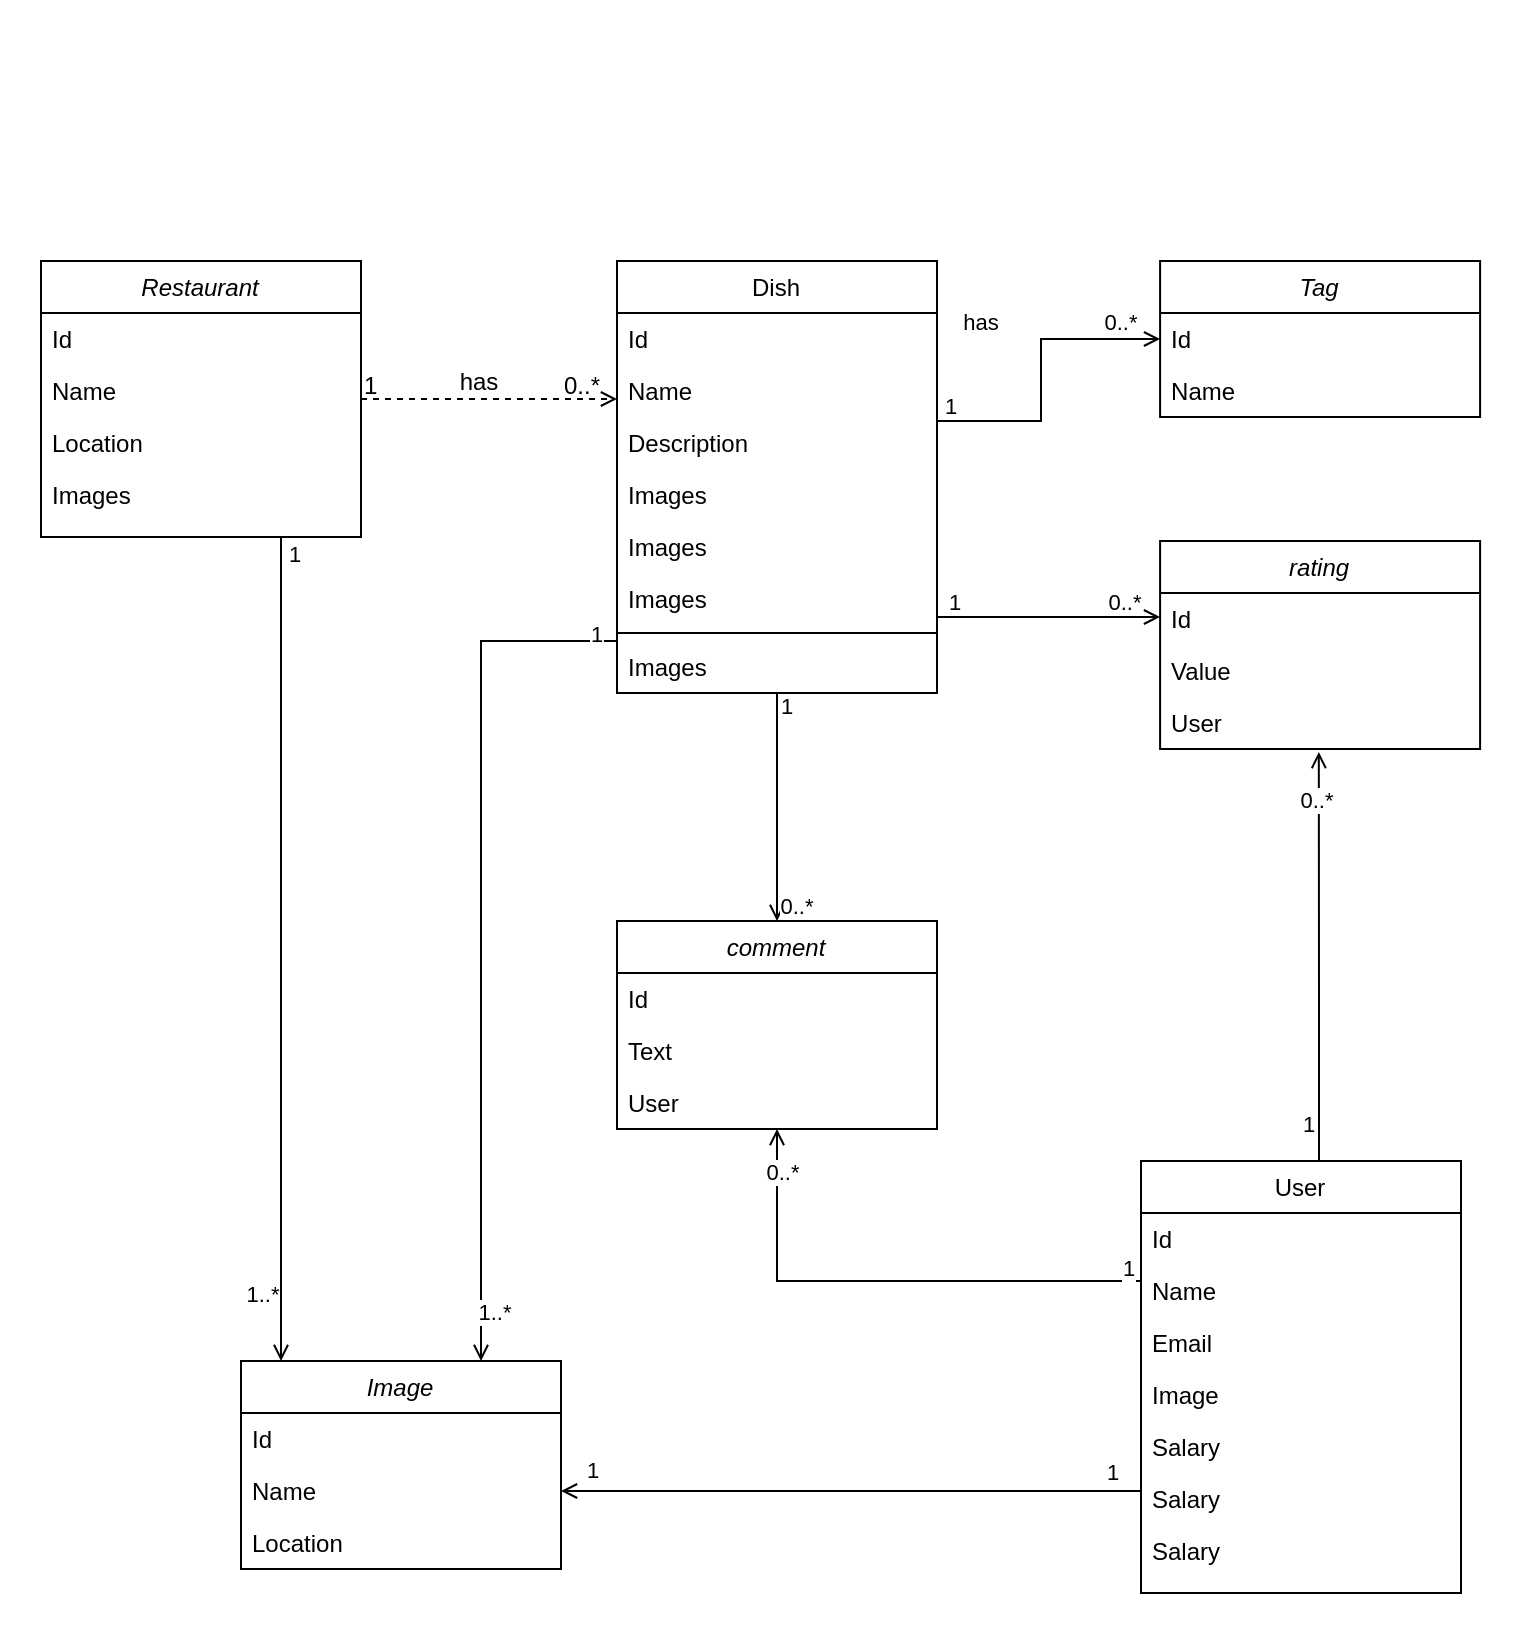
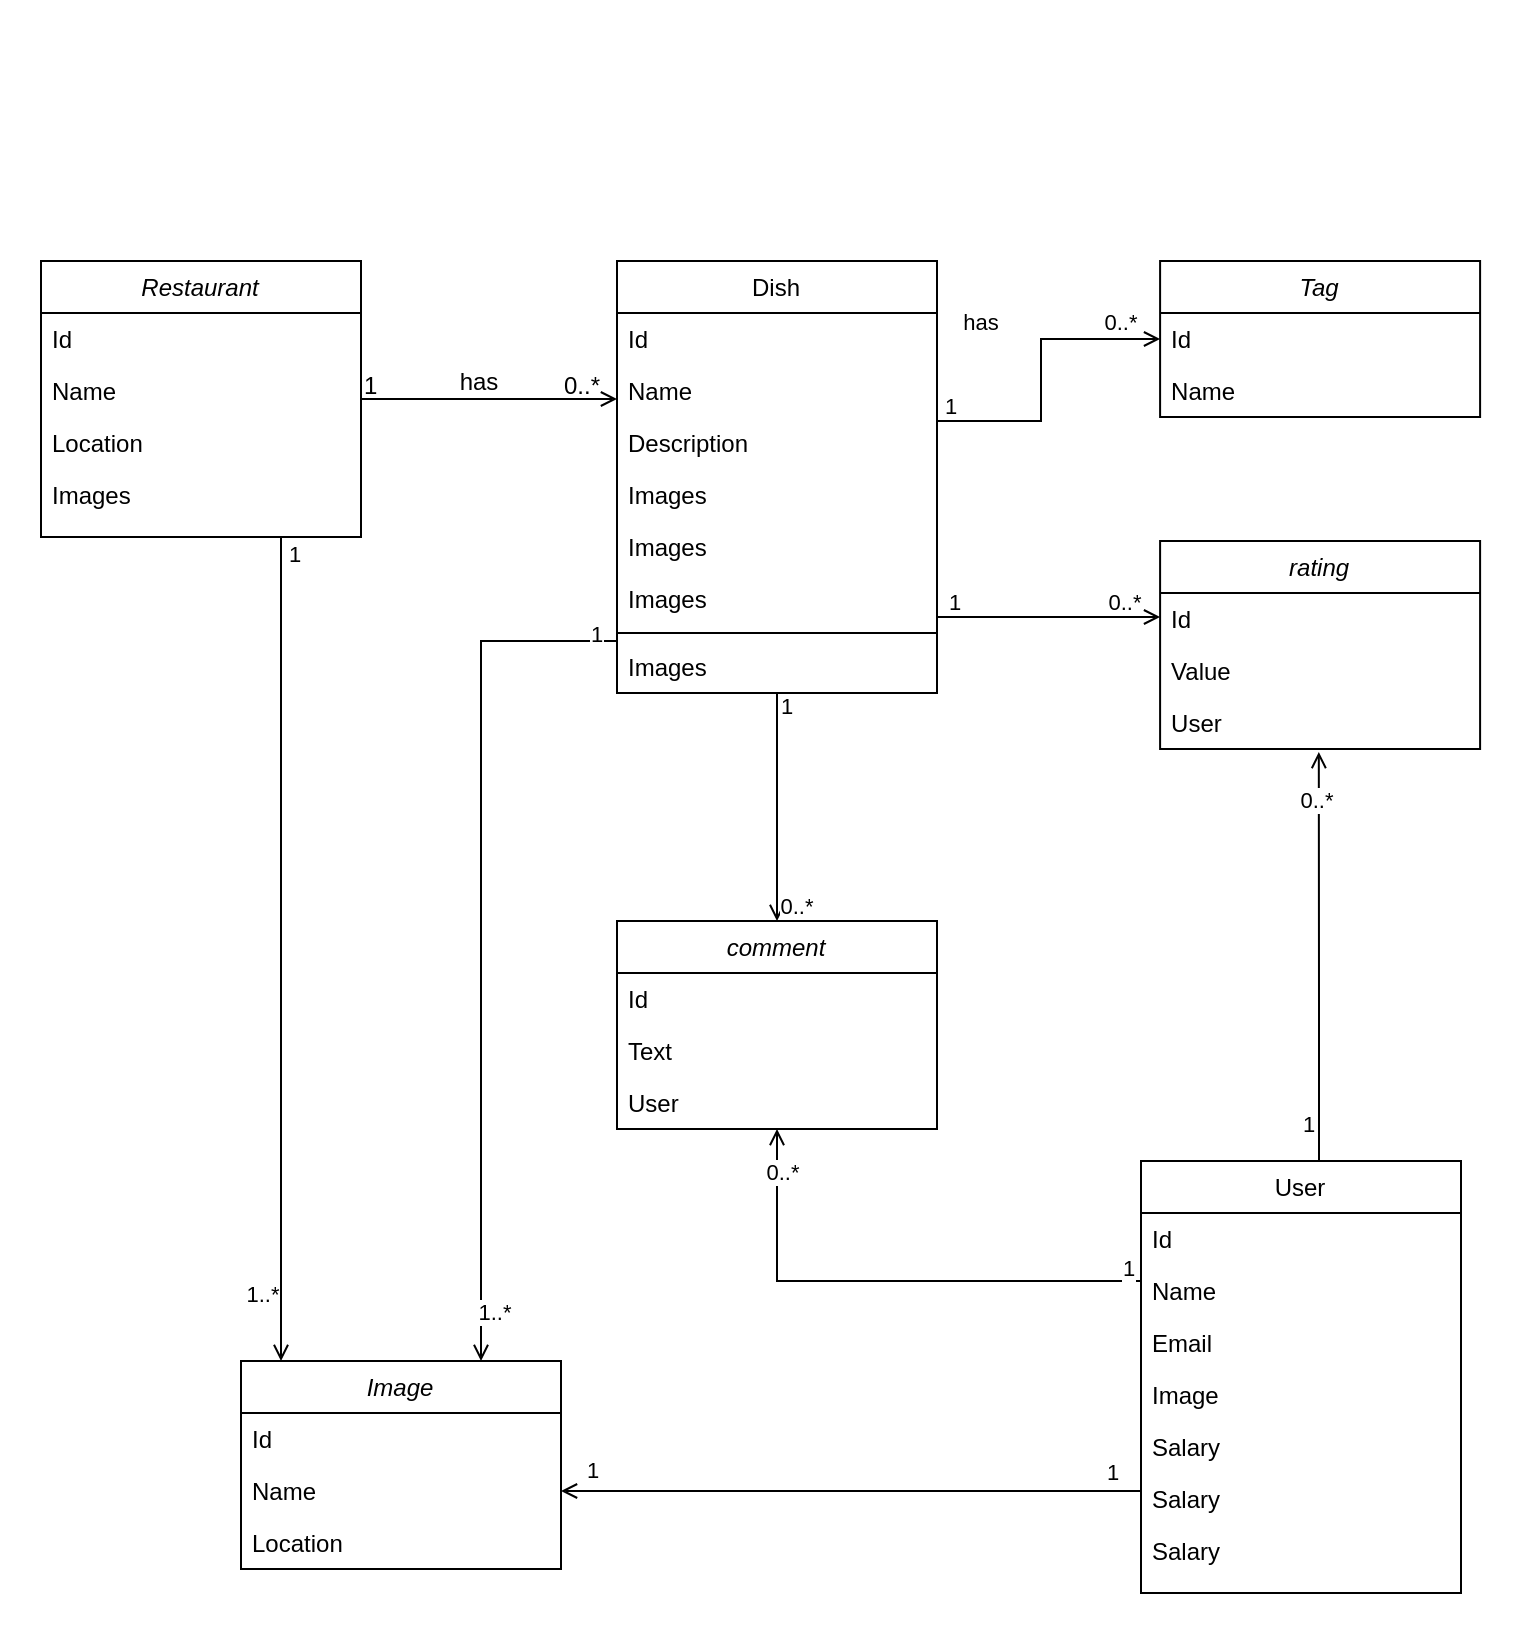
edge "Restaurant" -> "Dish": style dashed -> solid
